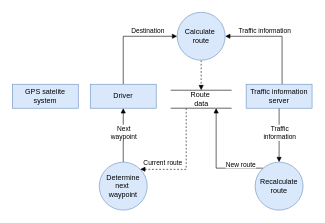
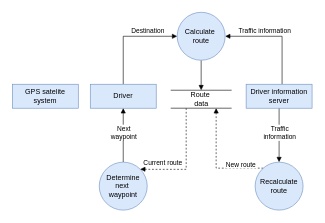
edge "Calculate route" -> "Route data": style dashed -> solid
node "Traffic information server": label "Traffic information server" -> "Driver information server"
edge "Recalculate route" -> "Route data": style solid -> dashed
